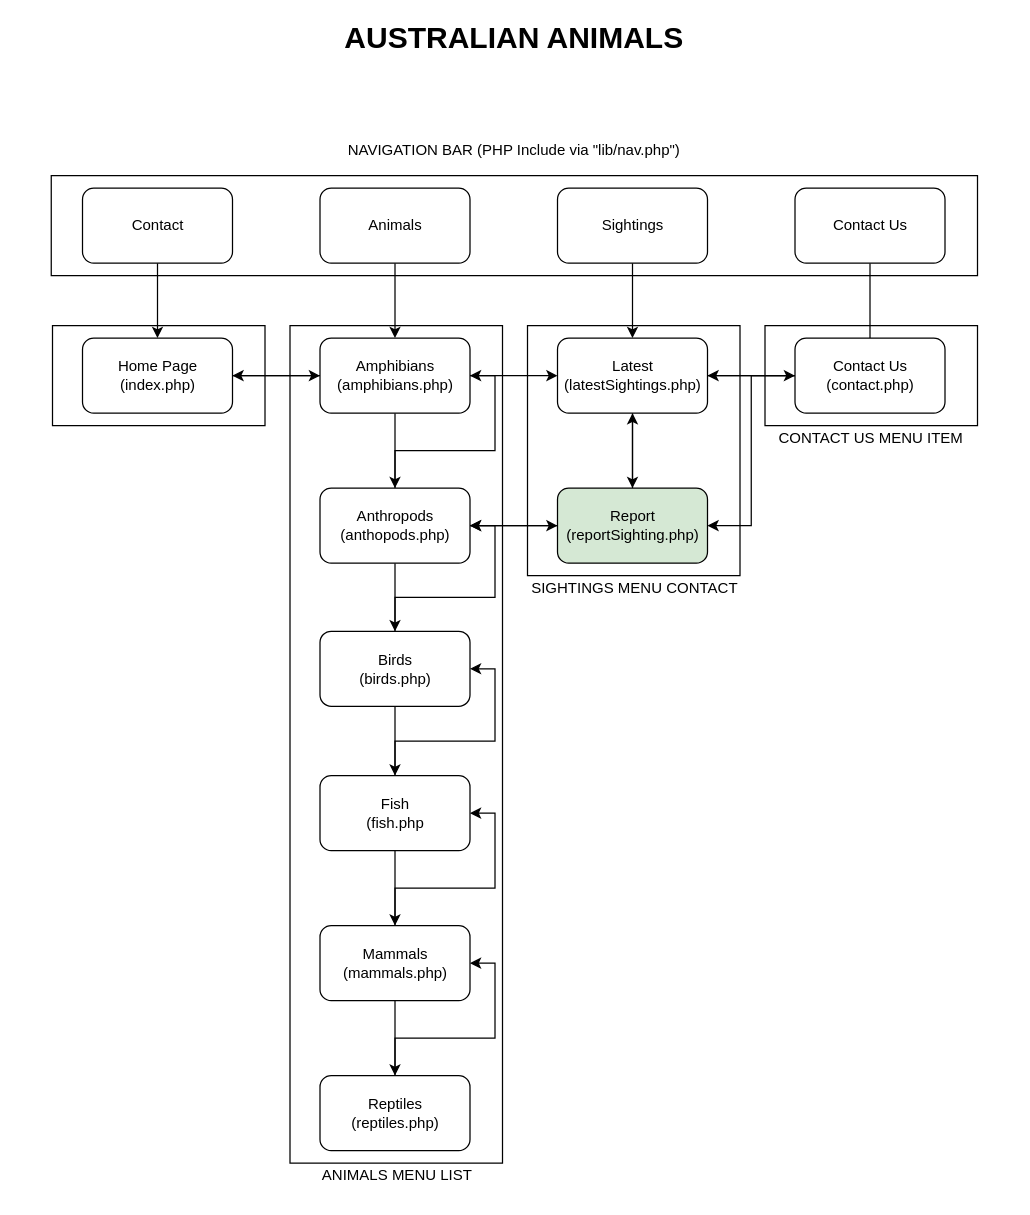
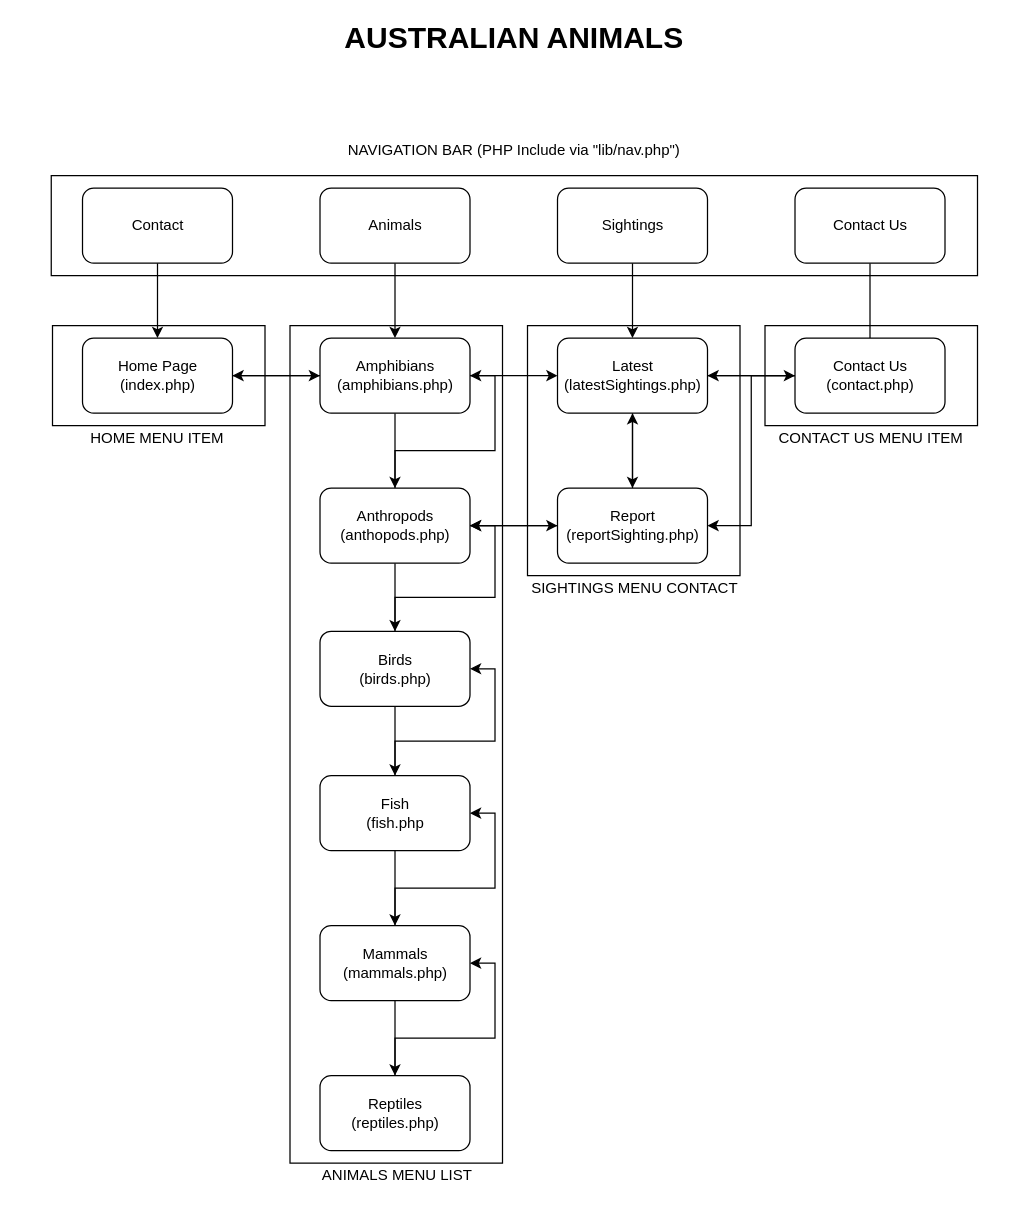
node "HOME MENU ITEM": added
node "Report (reportSighting.php)": fillcolor #d5e8d4 -> #ffffff
